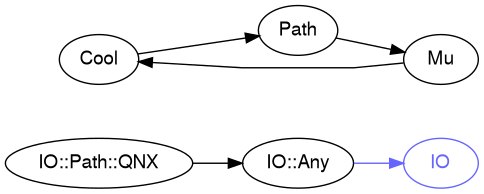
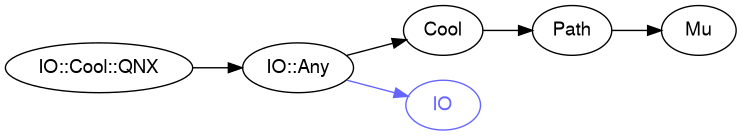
edge "Mu" -> "Cool": now "IO::Any" -> "Cool"
node "IO::Path::QNX": label "IO::Path::QNX" -> "IO::Cool::QNX"
